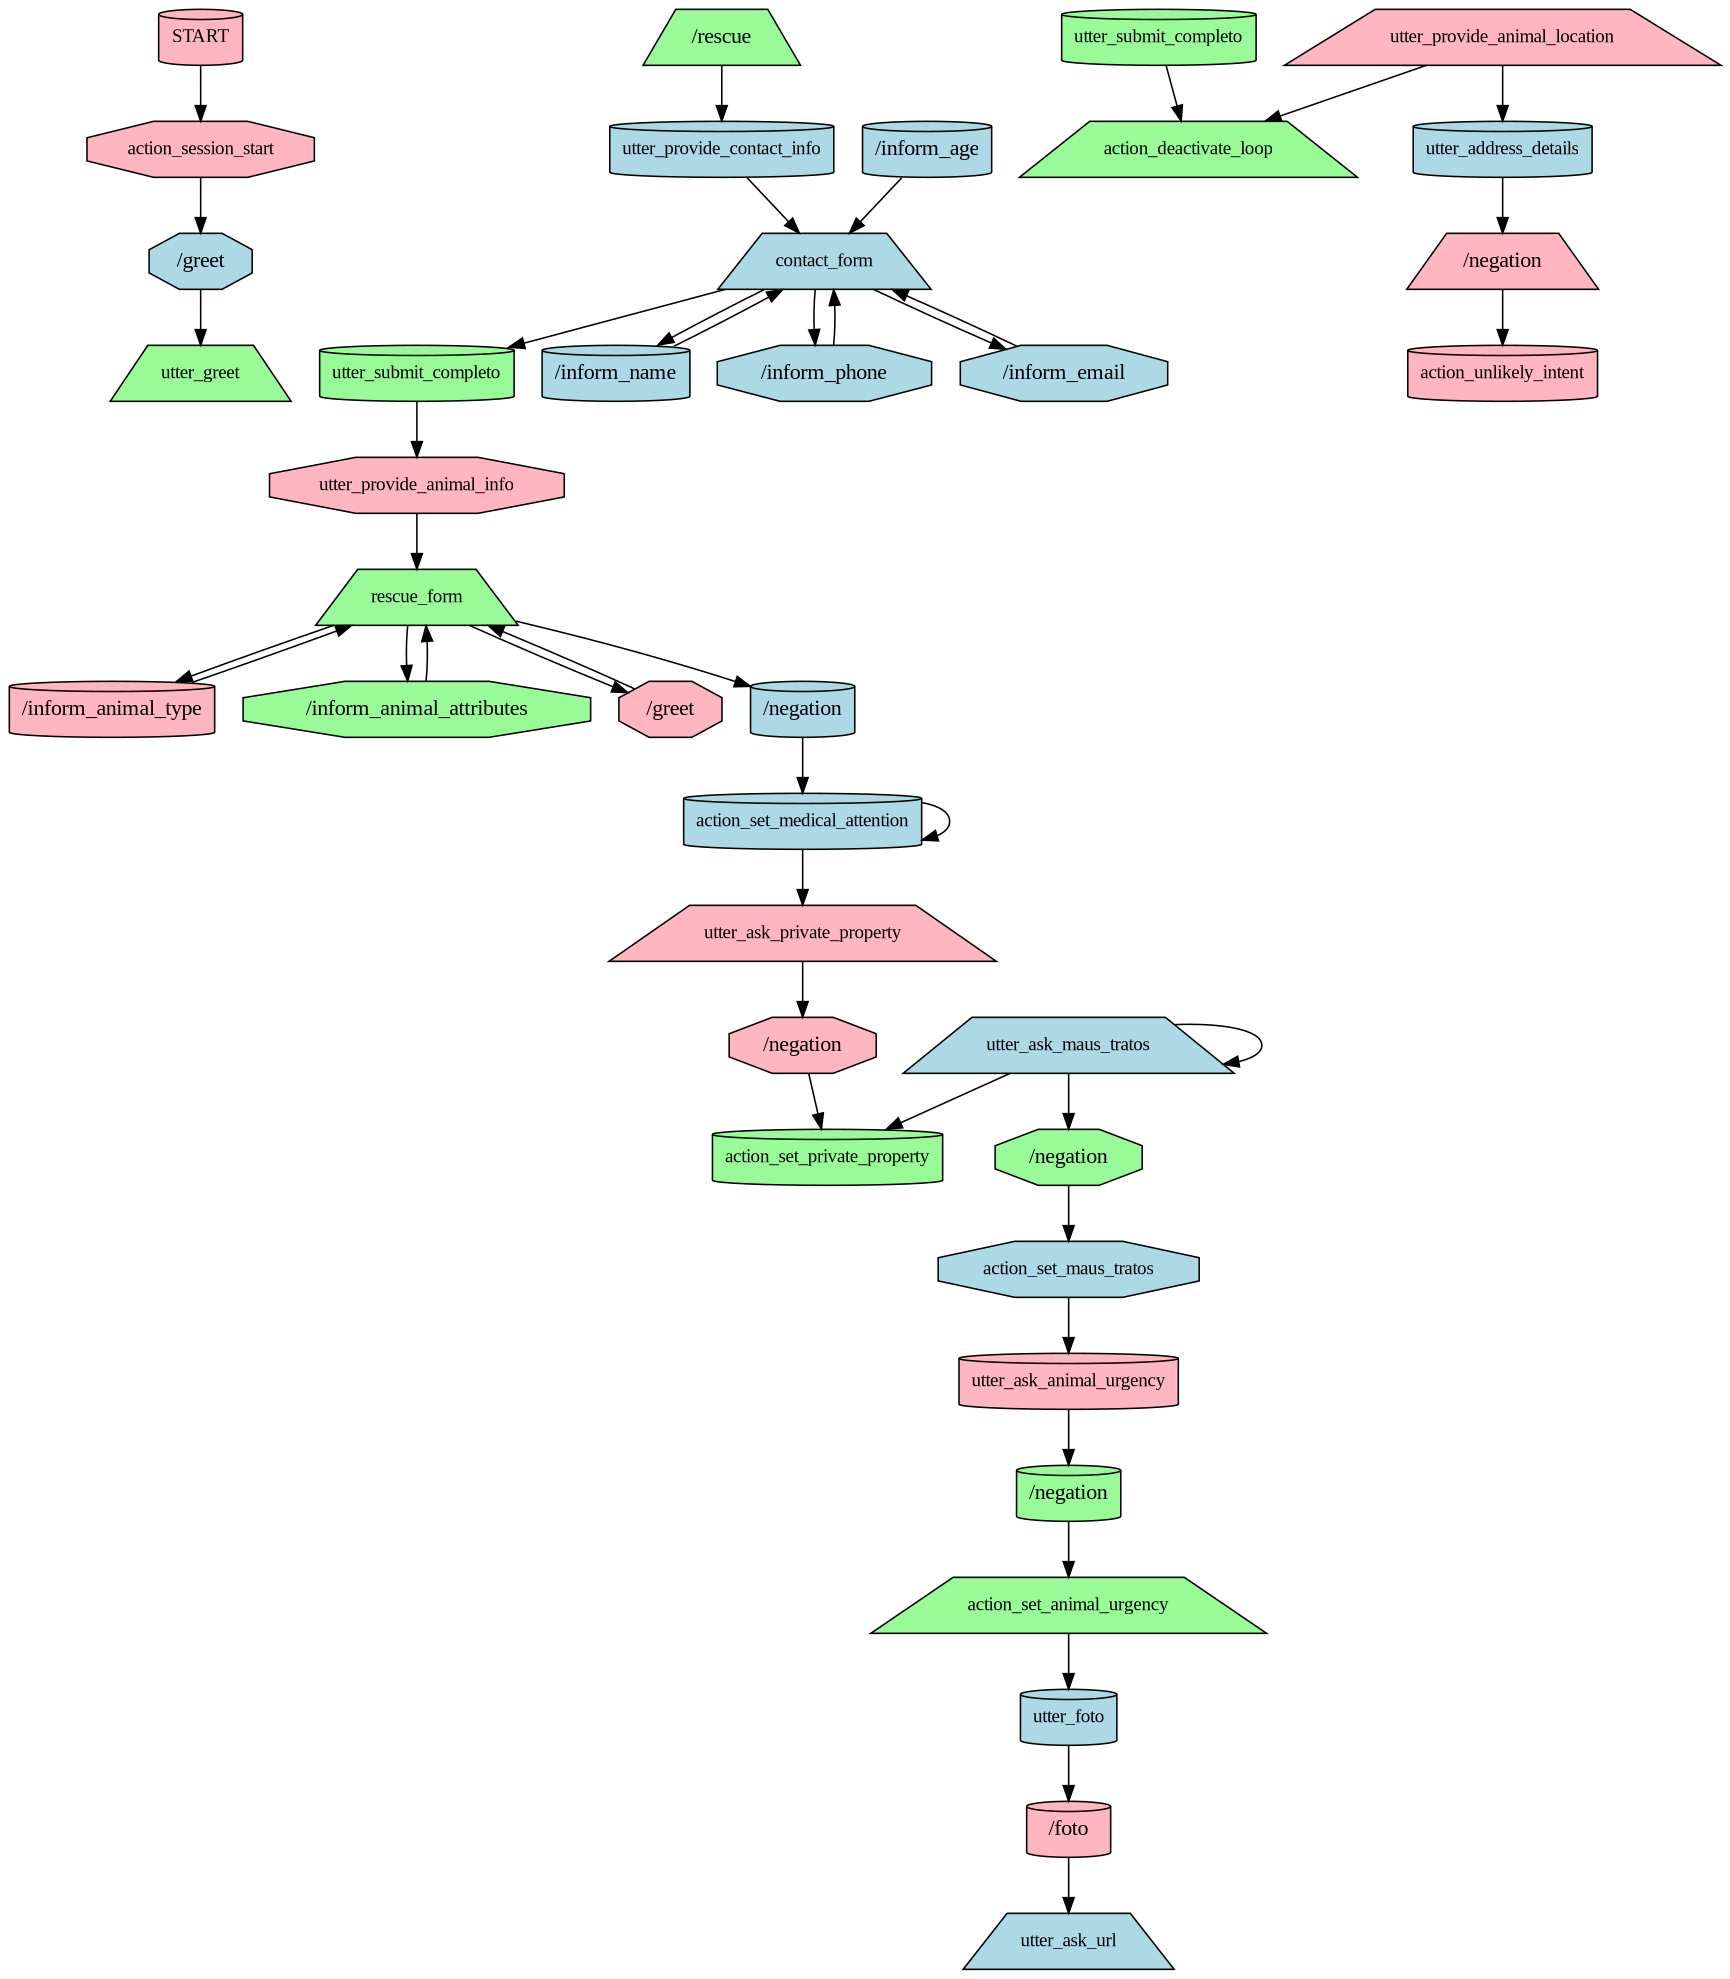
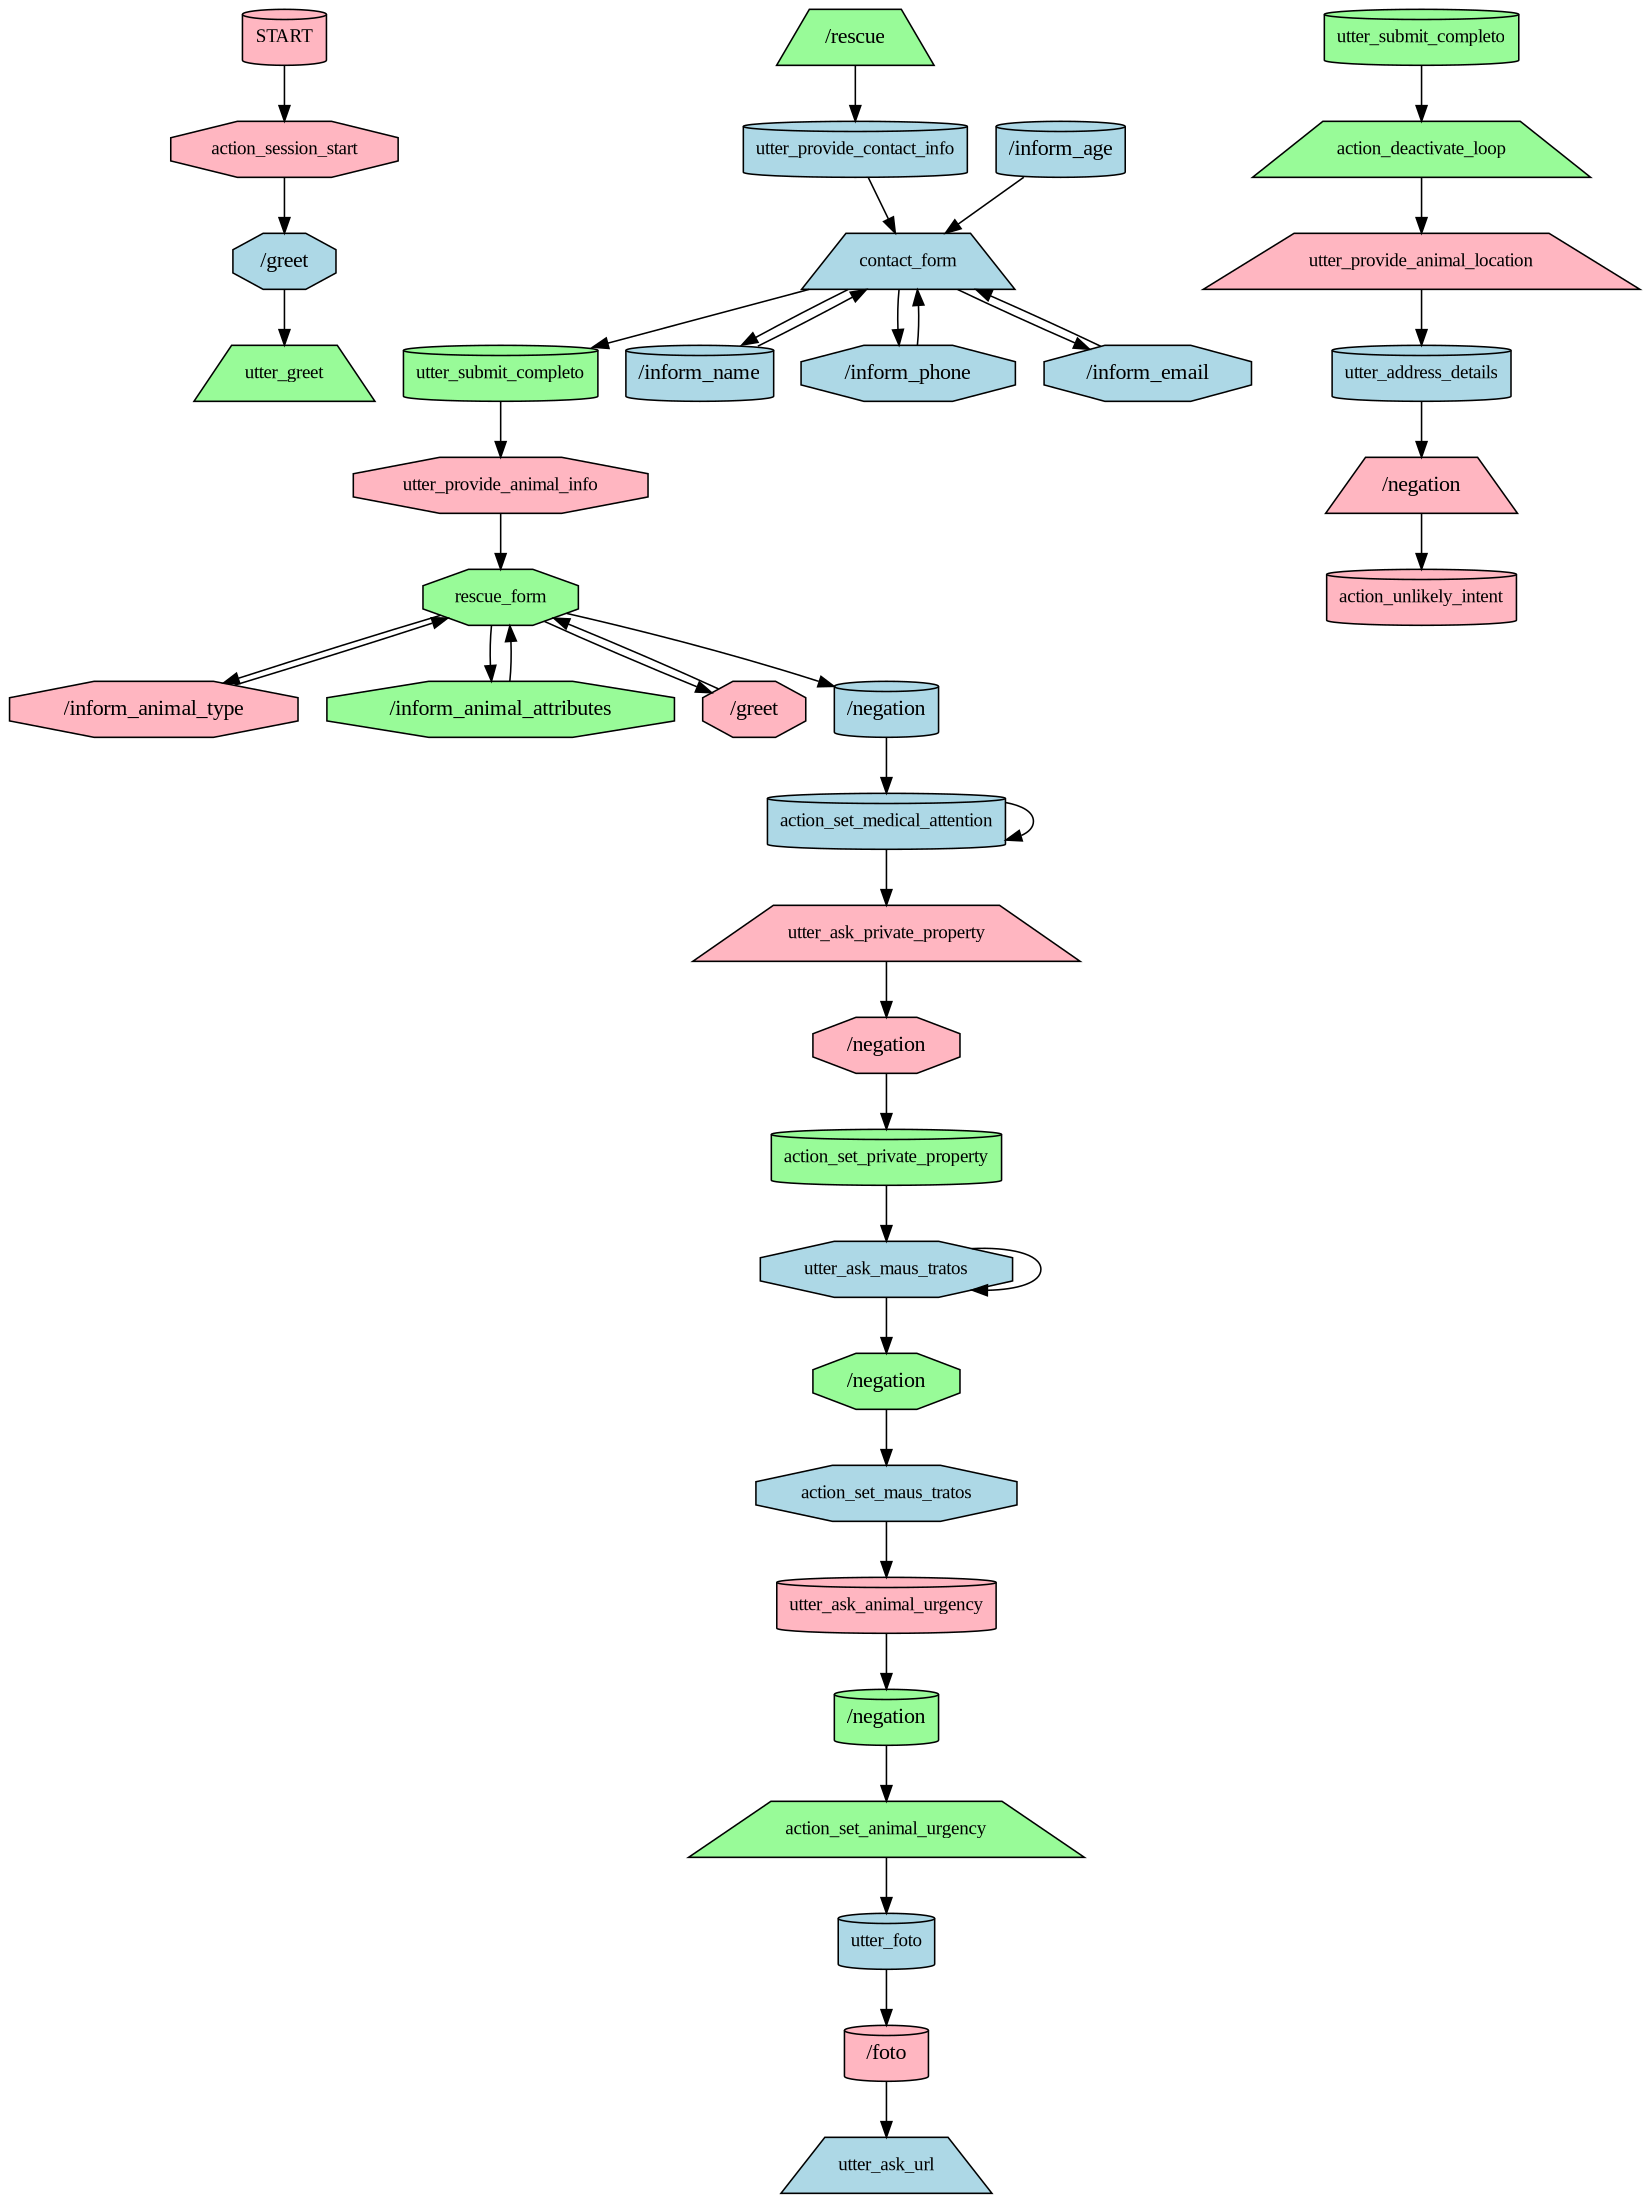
edge "utter_provide_animal_location" -> "action_deactivate_loop": reversed
node "rescue_form": shape trapezium -> octagon
node "/inform_animal_type": shape cylinder -> octagon
node "utter_ask_maus_tratos": shape trapezium -> octagon
edge "utter_ask_maus_tratos" -> "action_set_private_property": reversed
